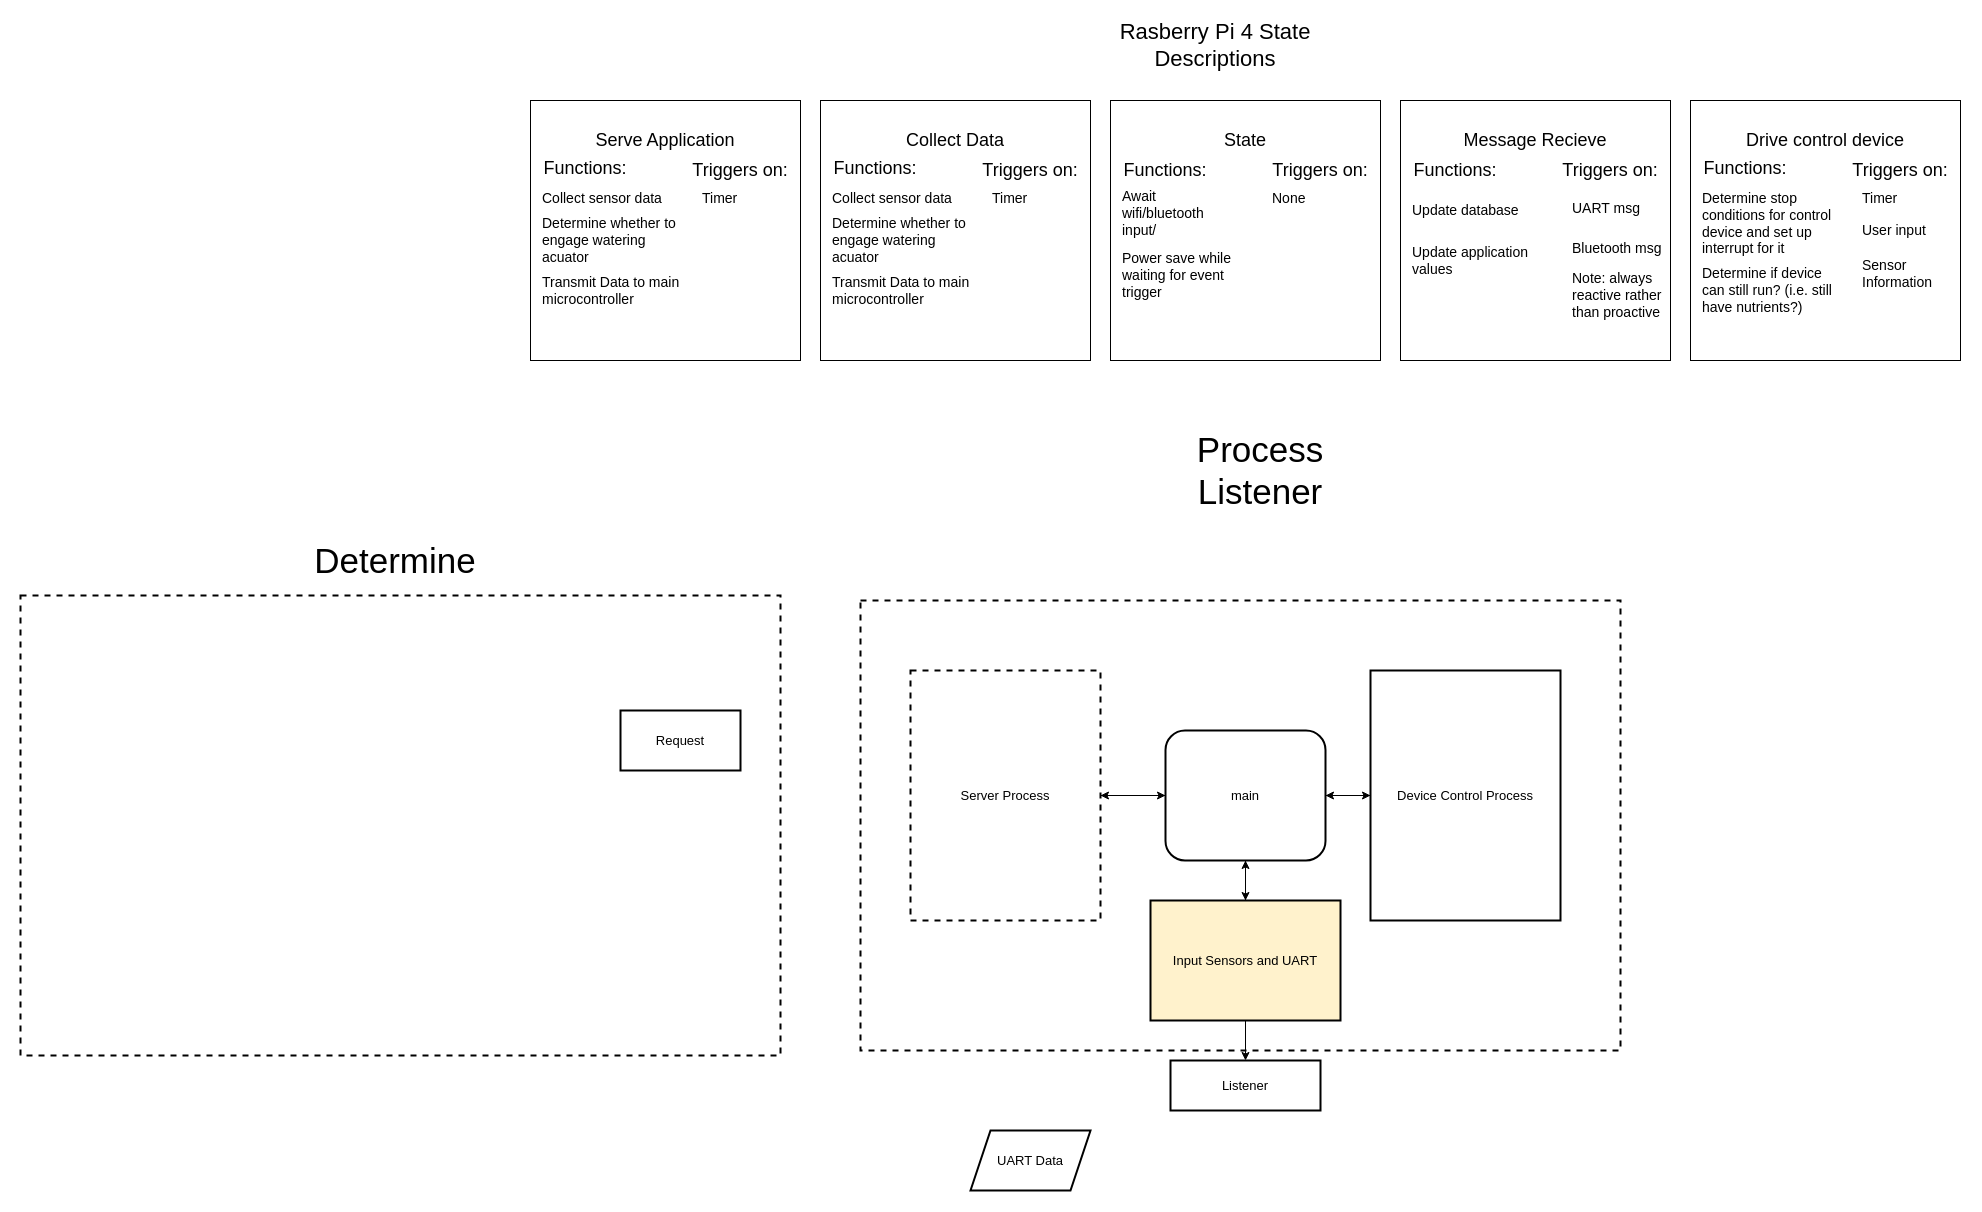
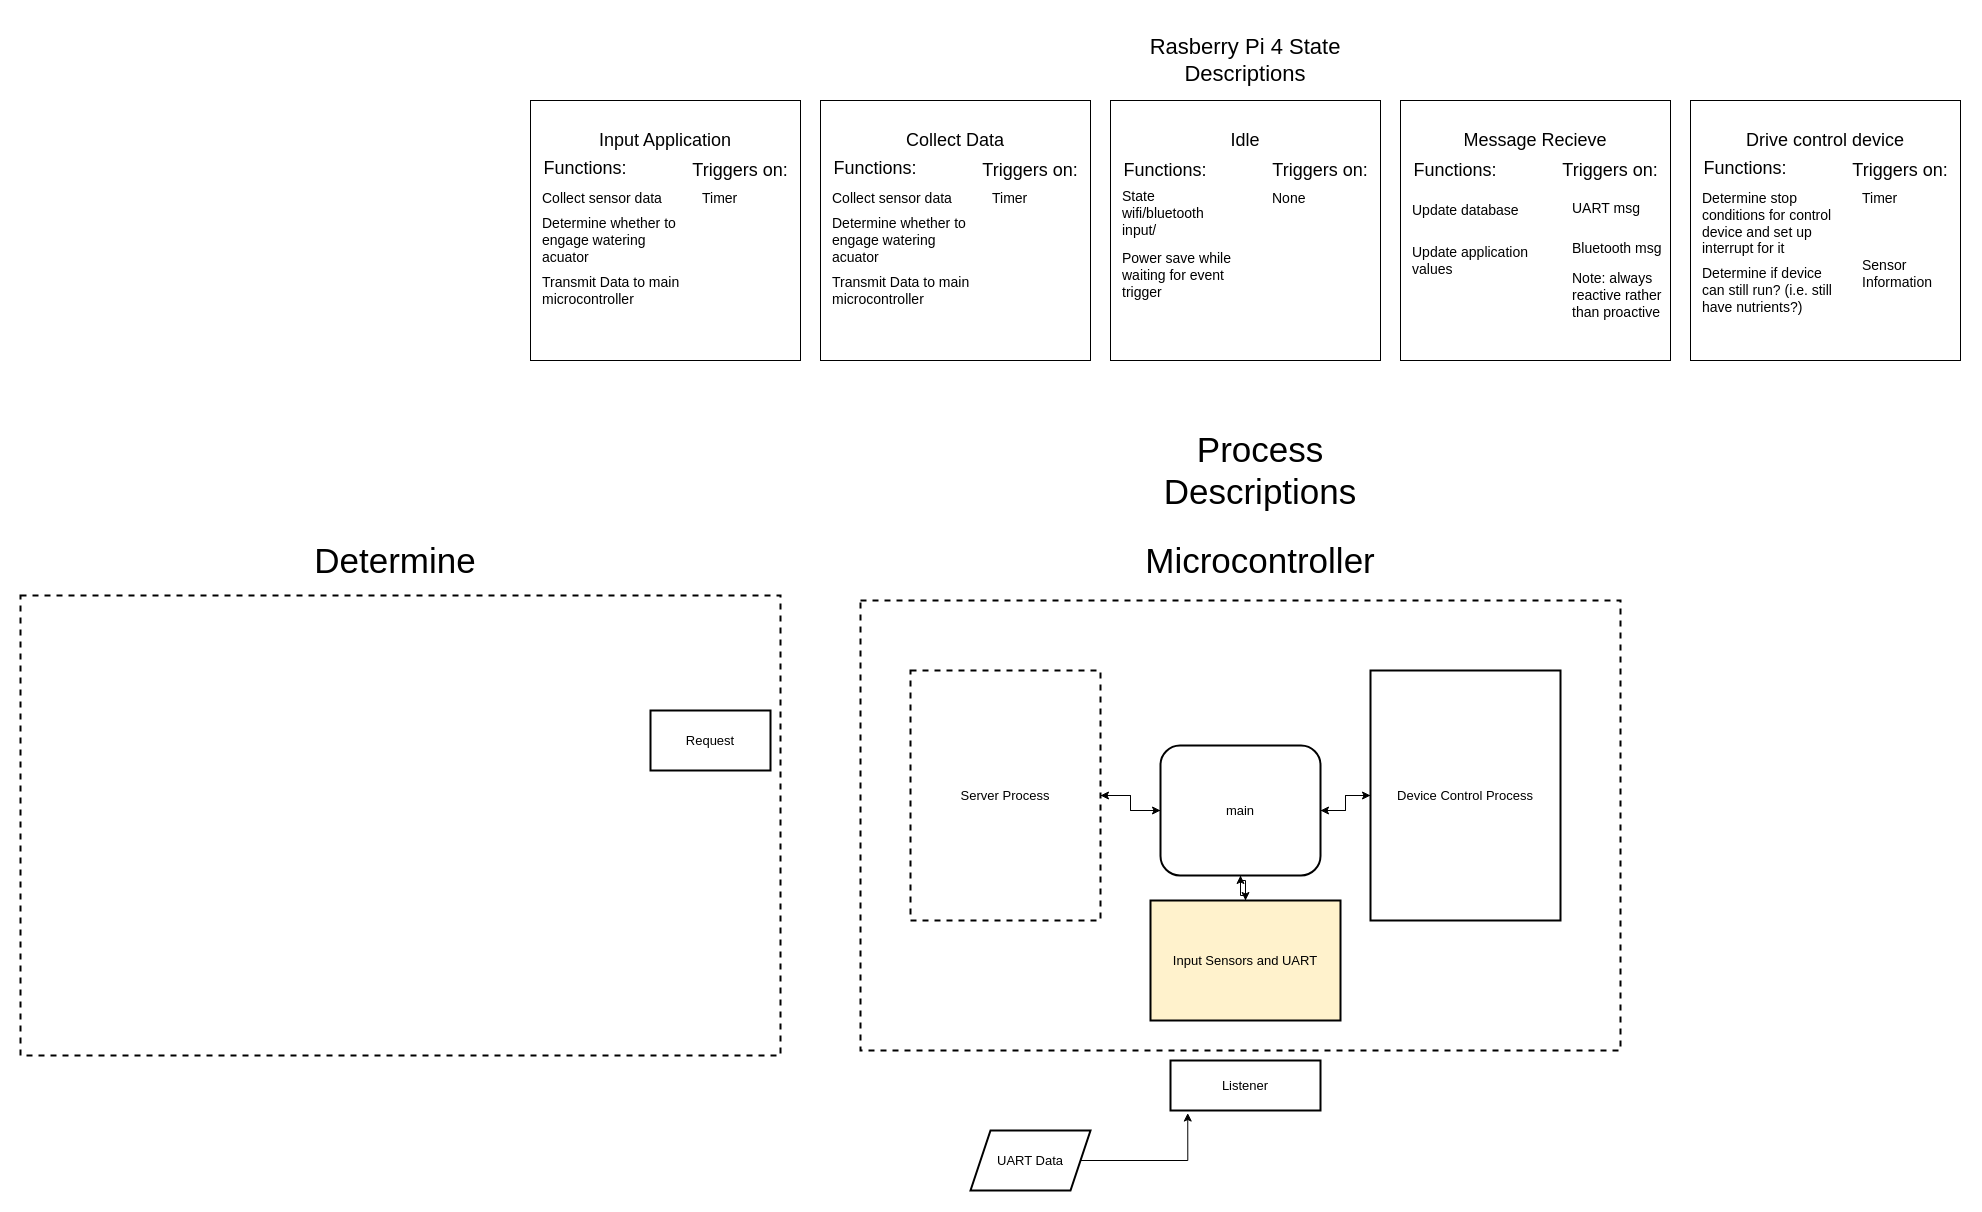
node "Rasberry Pi 4 State Descriptions": moved (1216, 46) -> (1246, 61)
node "Serve Application": label "Serve Application" -> "Input Application"
node "State": label "State" -> "Idle"
node "Await wifi/bluetooth input/": label "Await wifi/bluetooth input/" -> "State wifi/bluetooth input/"
node "User input": removed
node "Process Listener": label "Process Listener" -> "Process Descriptions"
node "Microcontroller": added
node "Request": moved (681, 741) -> (711, 741)
node "main": moved (1246, 796) -> (1241, 811)
edge "Input Sensors and UART" -> "Listener": removed
edge "UART Data" -> "Listener": added
